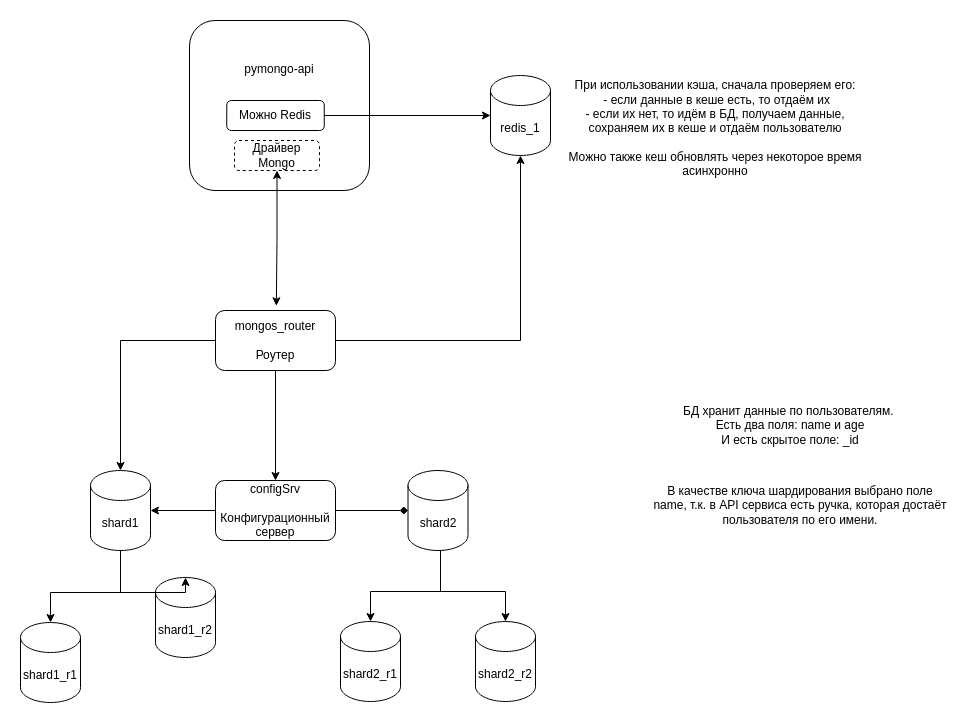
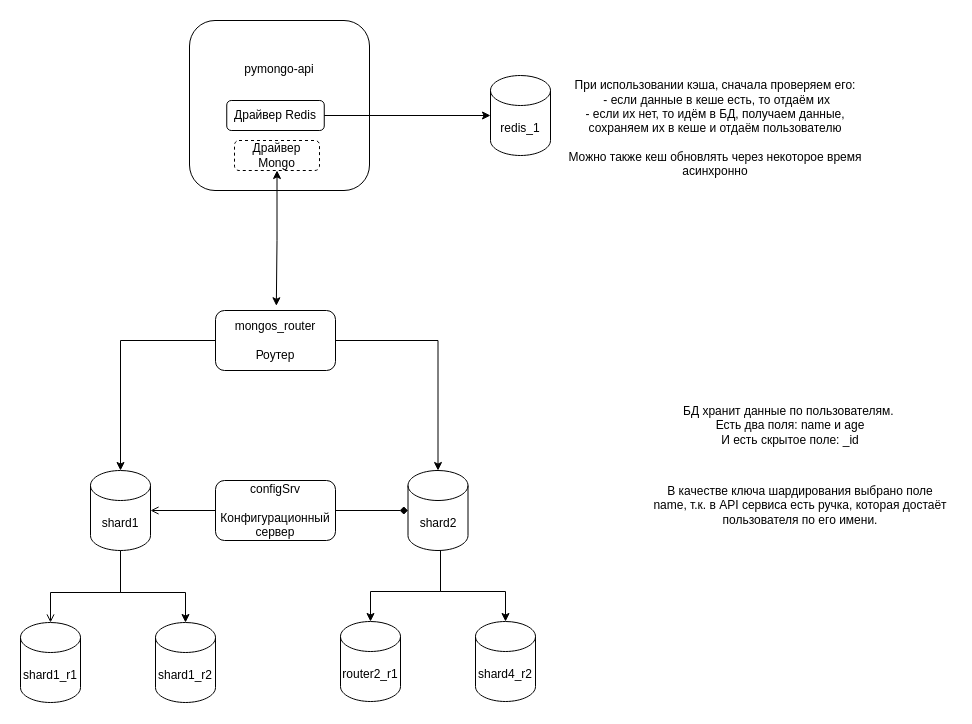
node "Можно Redis": label "Можно Redis" -> "Драйвер Redis"
edge "mongos_router Роутер" -> "redis_1": now "mongos_router Роутер" -> "shard2"
edge "mongos_router Роутер" -> "configSrv Конфигурационный сервер": removed
edge "configSrv Конфигурационный сервер" -> "shard1": arrowhead classic -> open
edge "shard1" -> "shard1_r1": arrowhead classic -> open
node "shard1_r2": moved (186, 618) -> (186, 663)
node "shard2_r1": label "shard2_r1" -> "router2_r1"
node "shard2_r2": label "shard2_r2" -> "shard4_r2"
